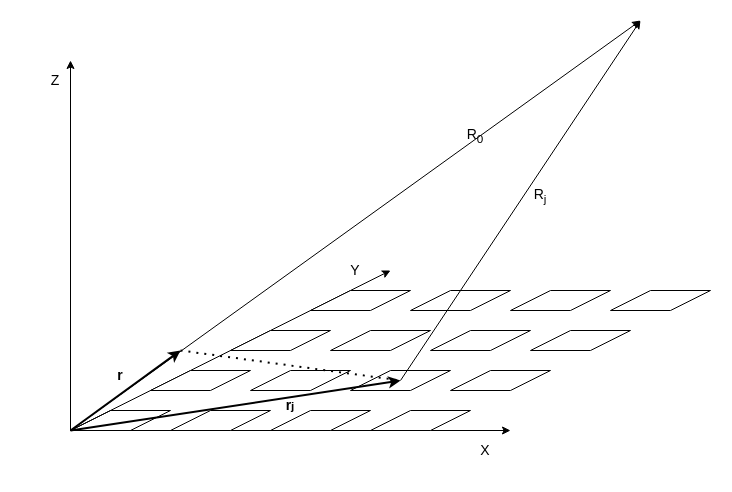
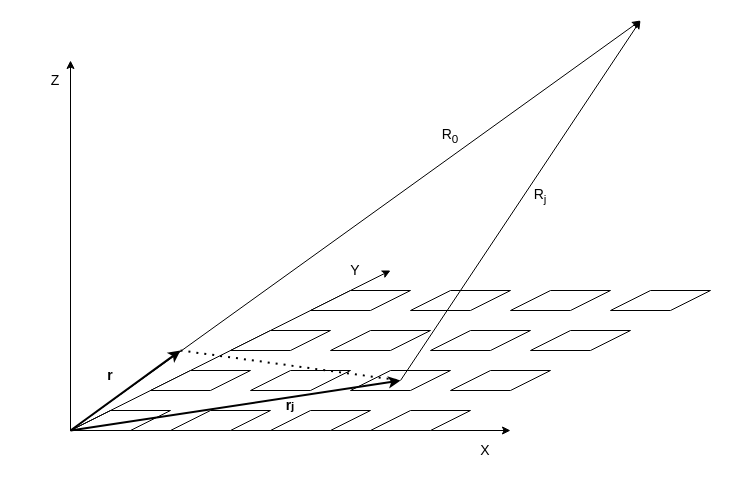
node "R0": moved (476, 136) -> (451, 136)
node "r": moved (121, 376) -> (111, 376)
